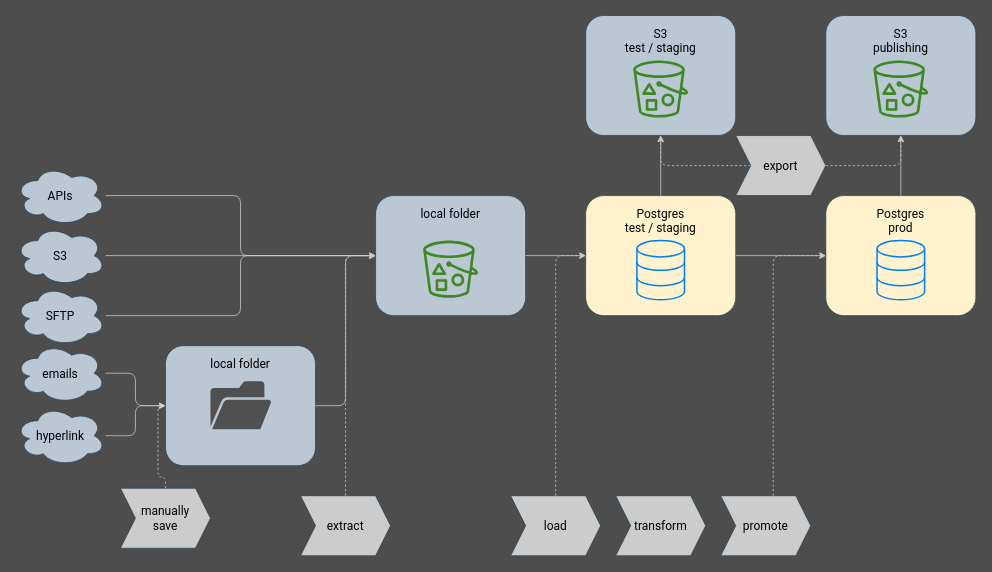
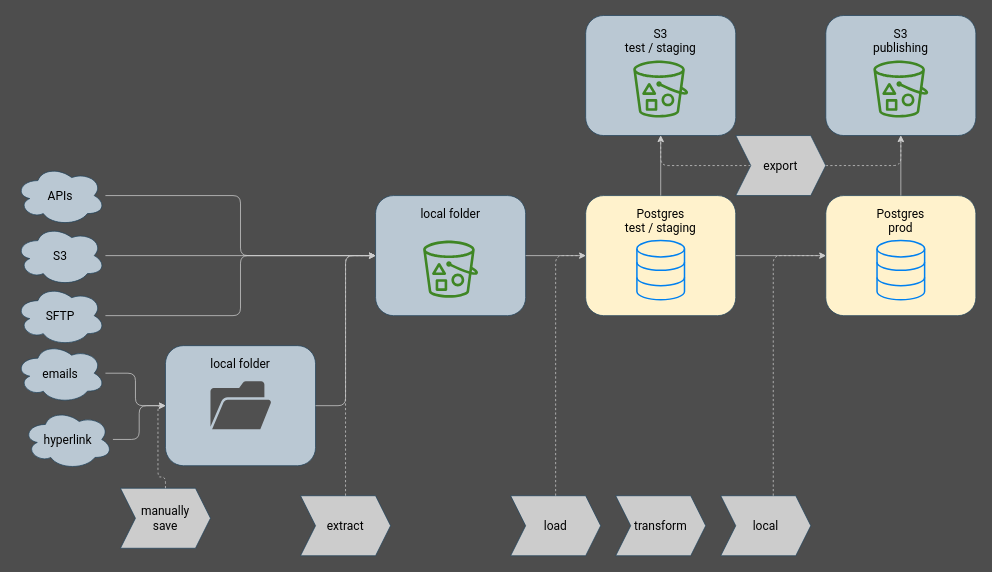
node "hyperlink": moved (60, 435) -> (68, 439)
node "promote": label "promote" -> "local"
